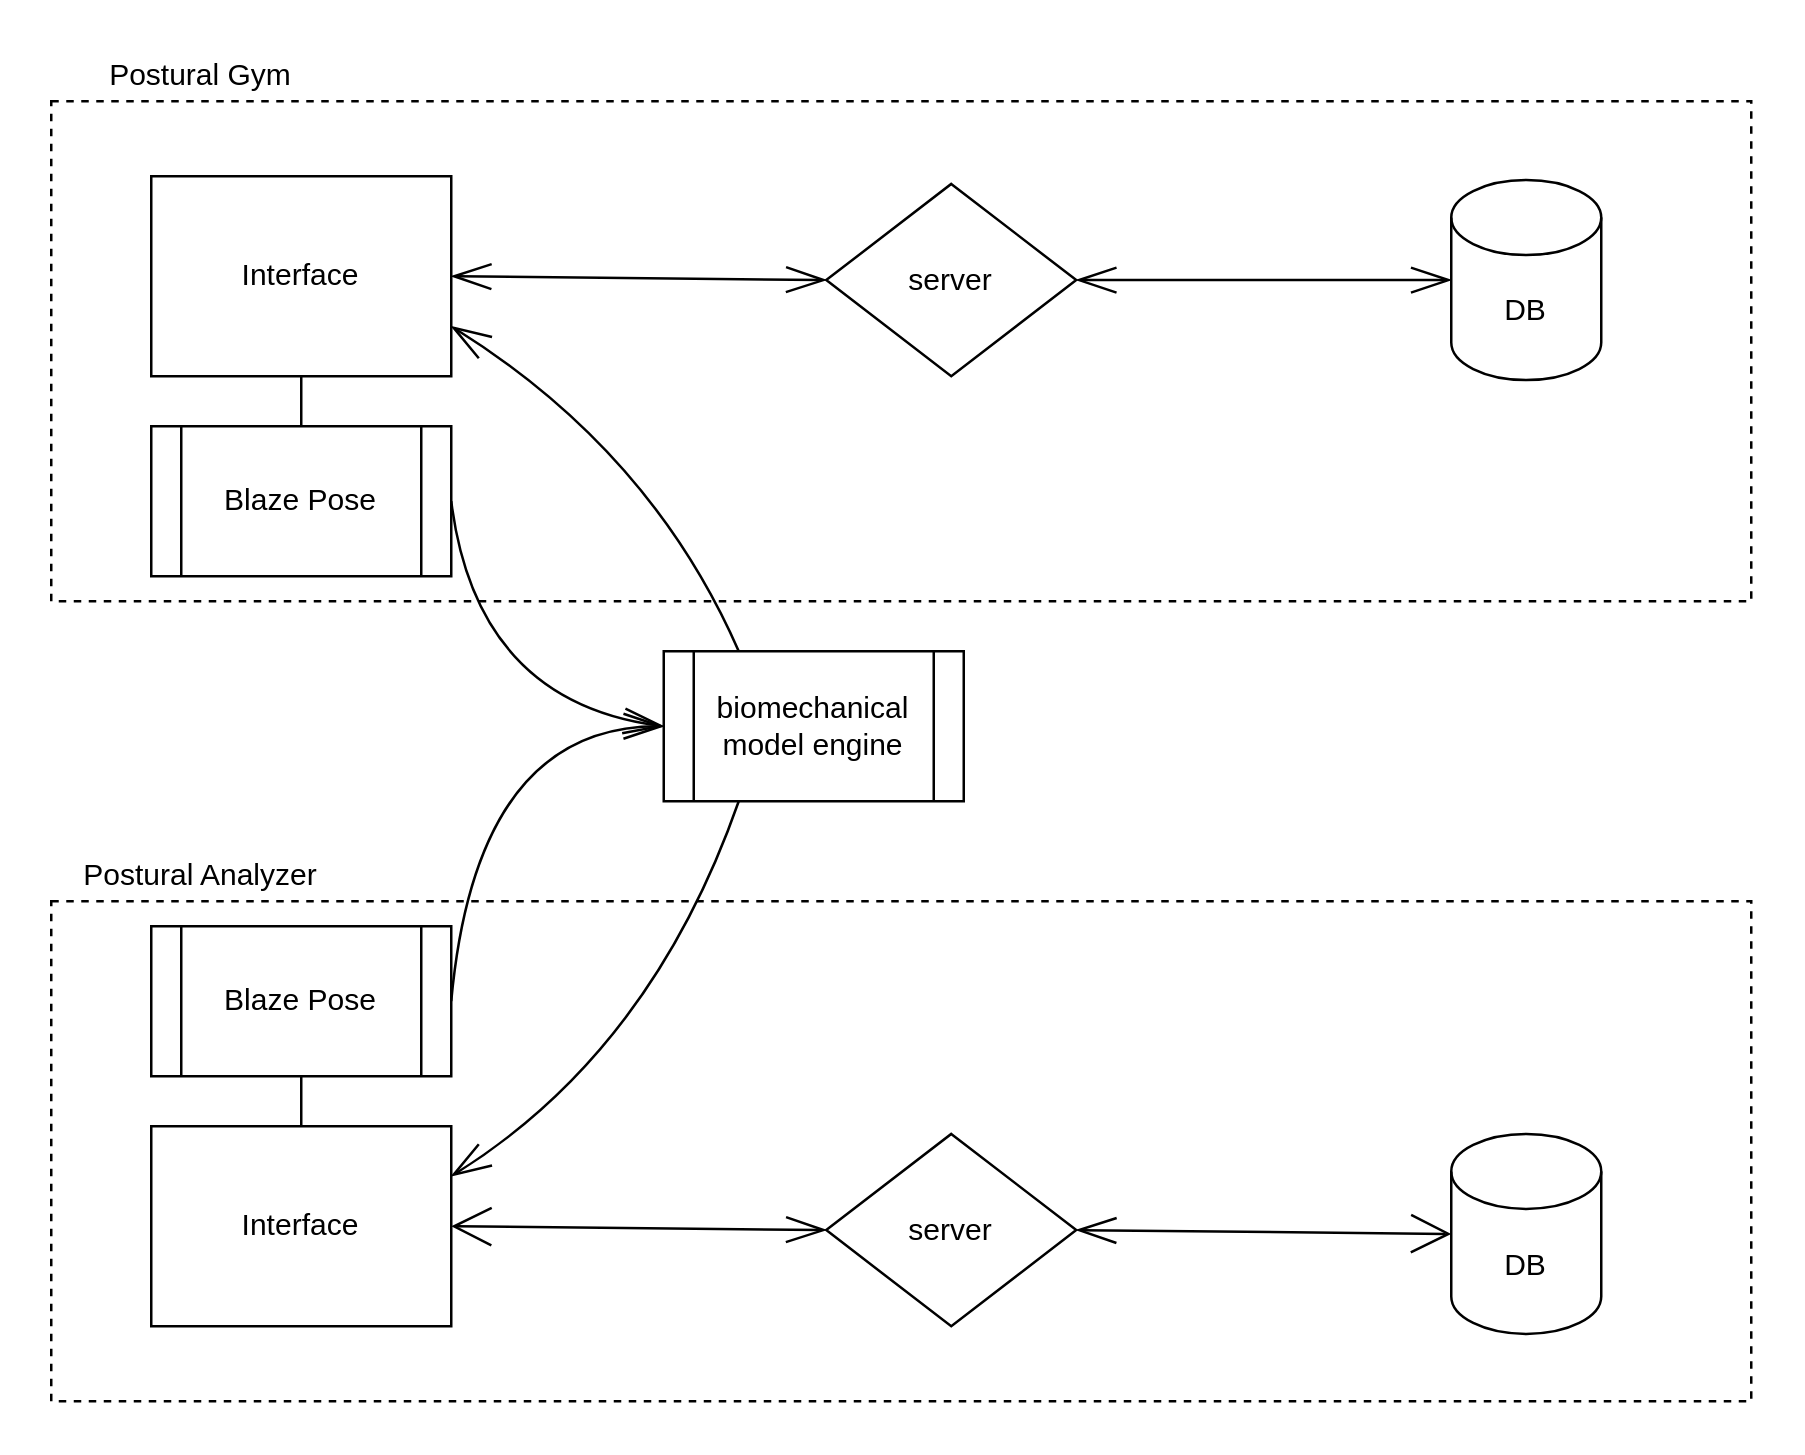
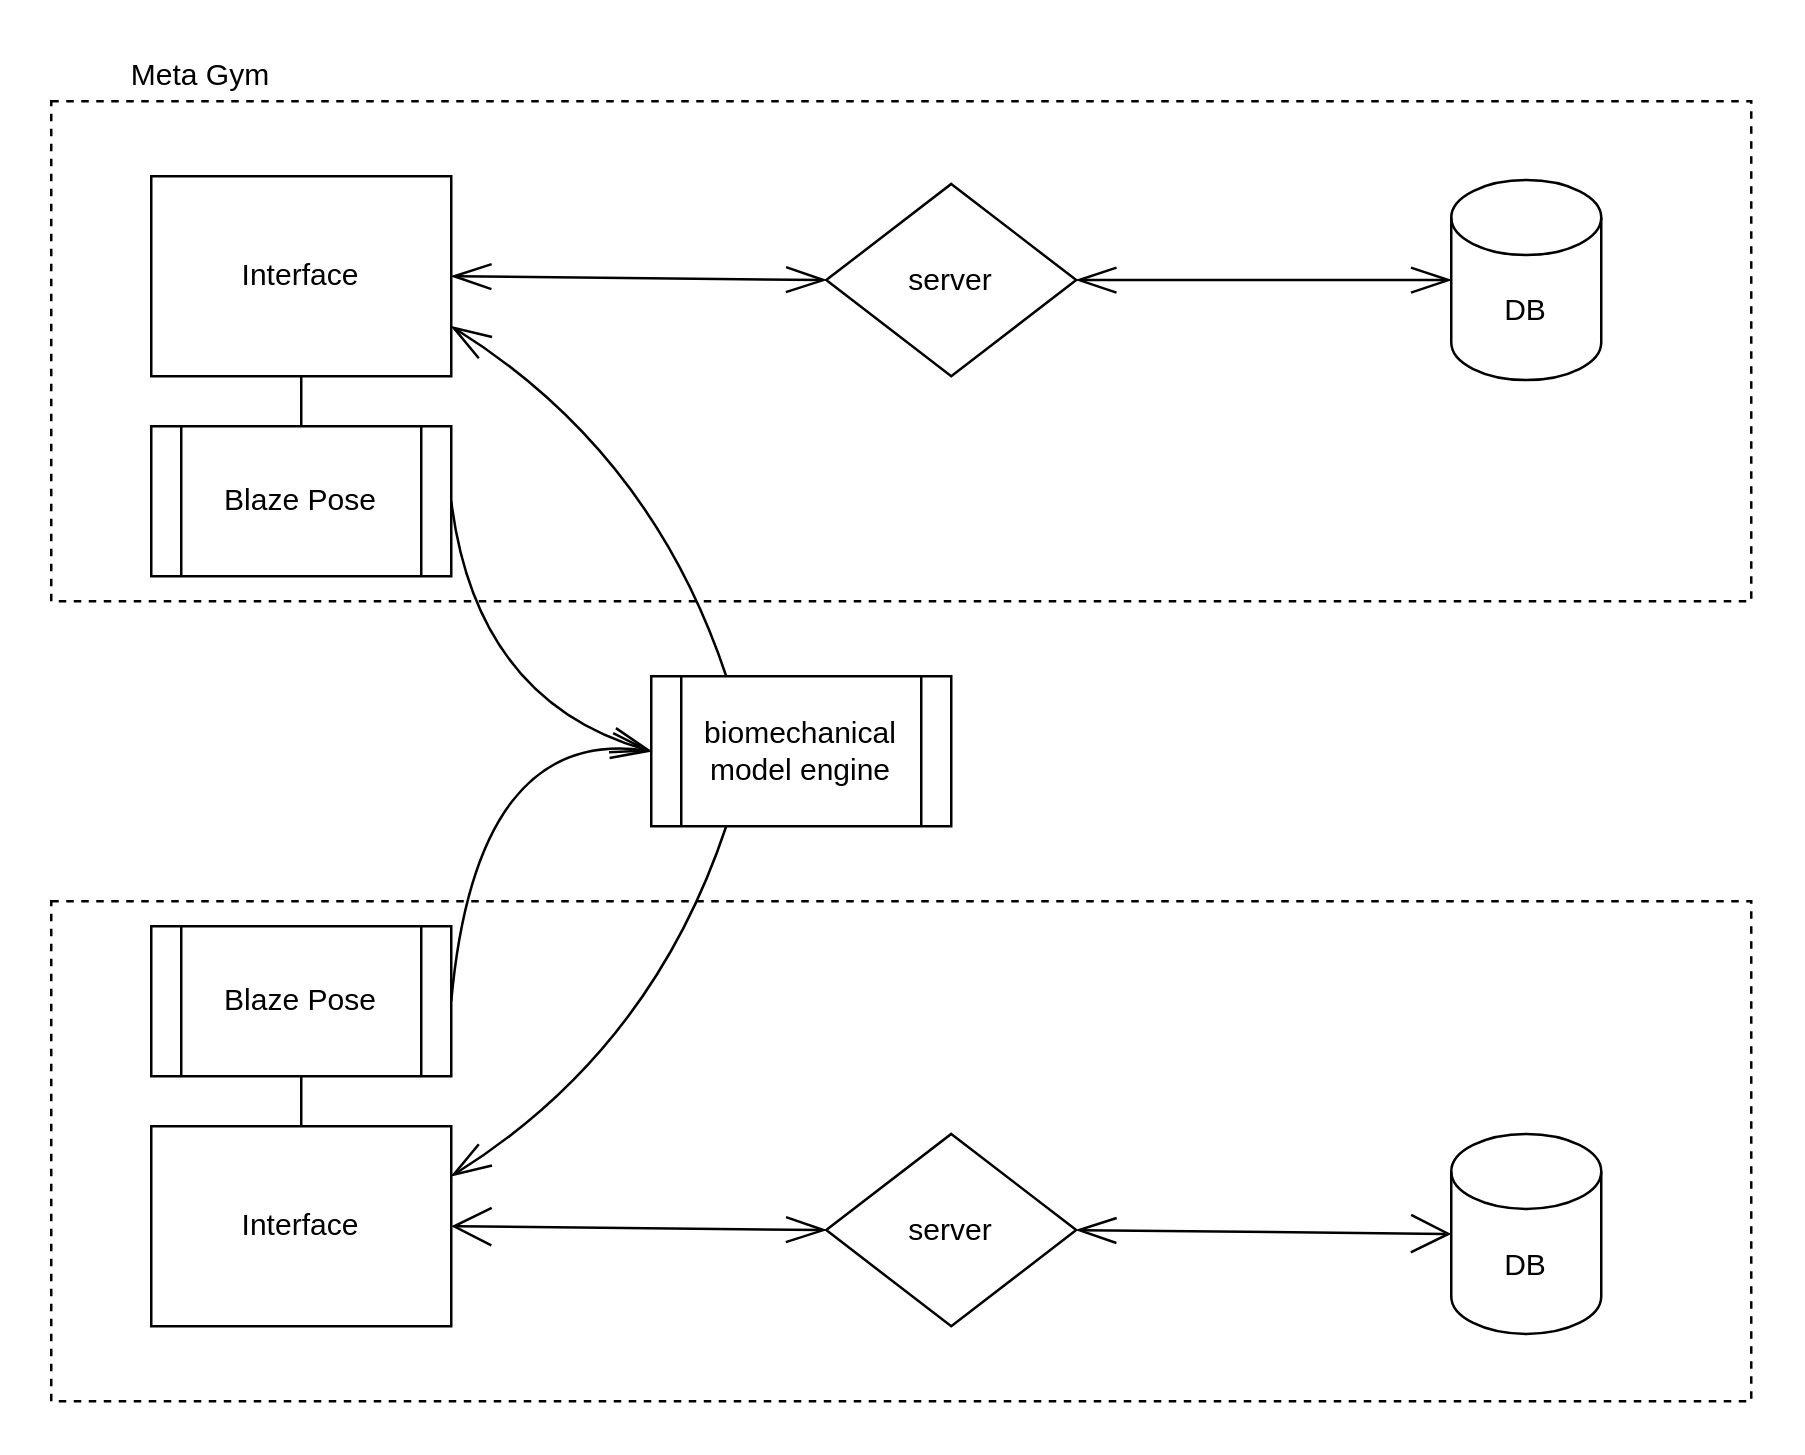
node "Postural Gym": label "Postural Gym" -> "Meta Gym"
node "biomechanical model engine": moved (814, 726) -> (801, 751)
node "Postural Analyzer": removed
